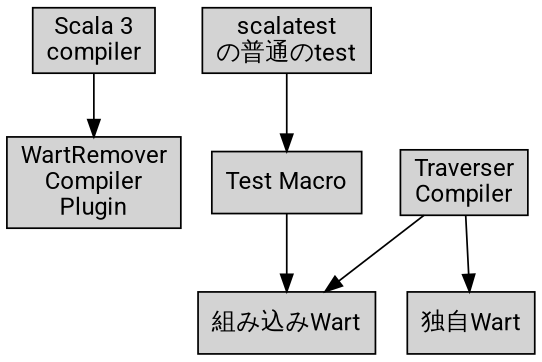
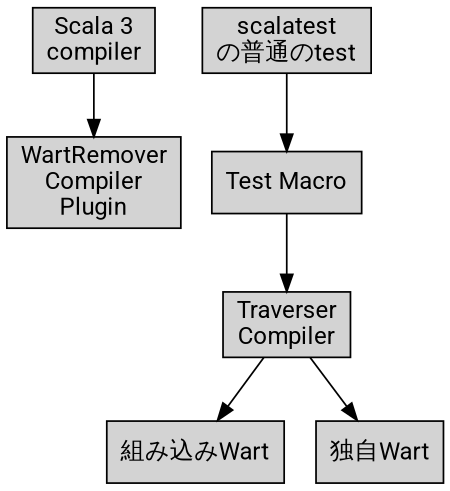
edge "Test Macro" -> "組み込みWart": now "Test Macro" -> "Traverser"
